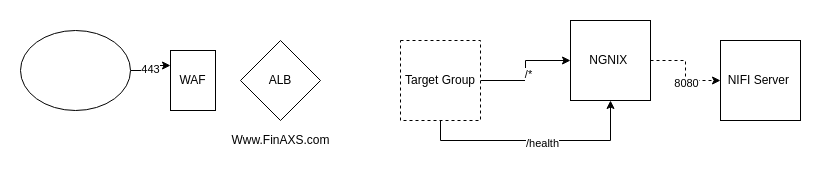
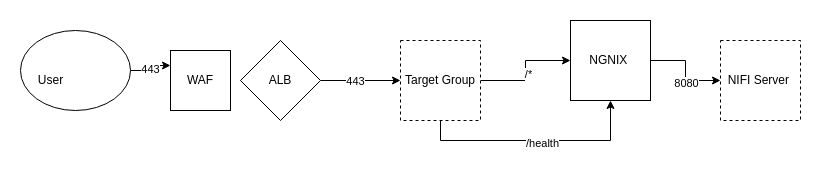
edge "NGNIX" -> "NIFI Server": style dashed -> solid
node "User": added
node "WAF": size 45x60 -> 60x60
edge "ALB" -> "Target Group": added, label "443"
node "NIFI Server": style solid -> dashed
node "Www.FinAXS.com": removed
